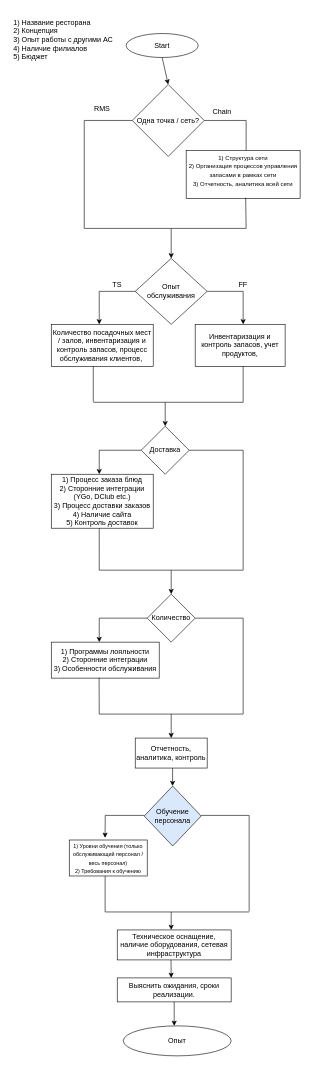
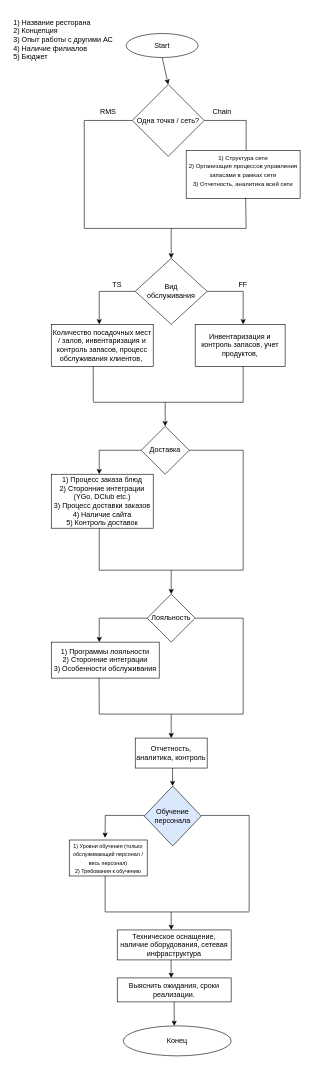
node "RMS": moved (102, 108) -> (108, 111)
node "Опыт обслуживания": label "Опыт обслуживания" -> "Вид обслуживания"
node "Количество": label "Количество" -> "Лояльность"
node "Опыт": label "Опыт" -> "Конец"
